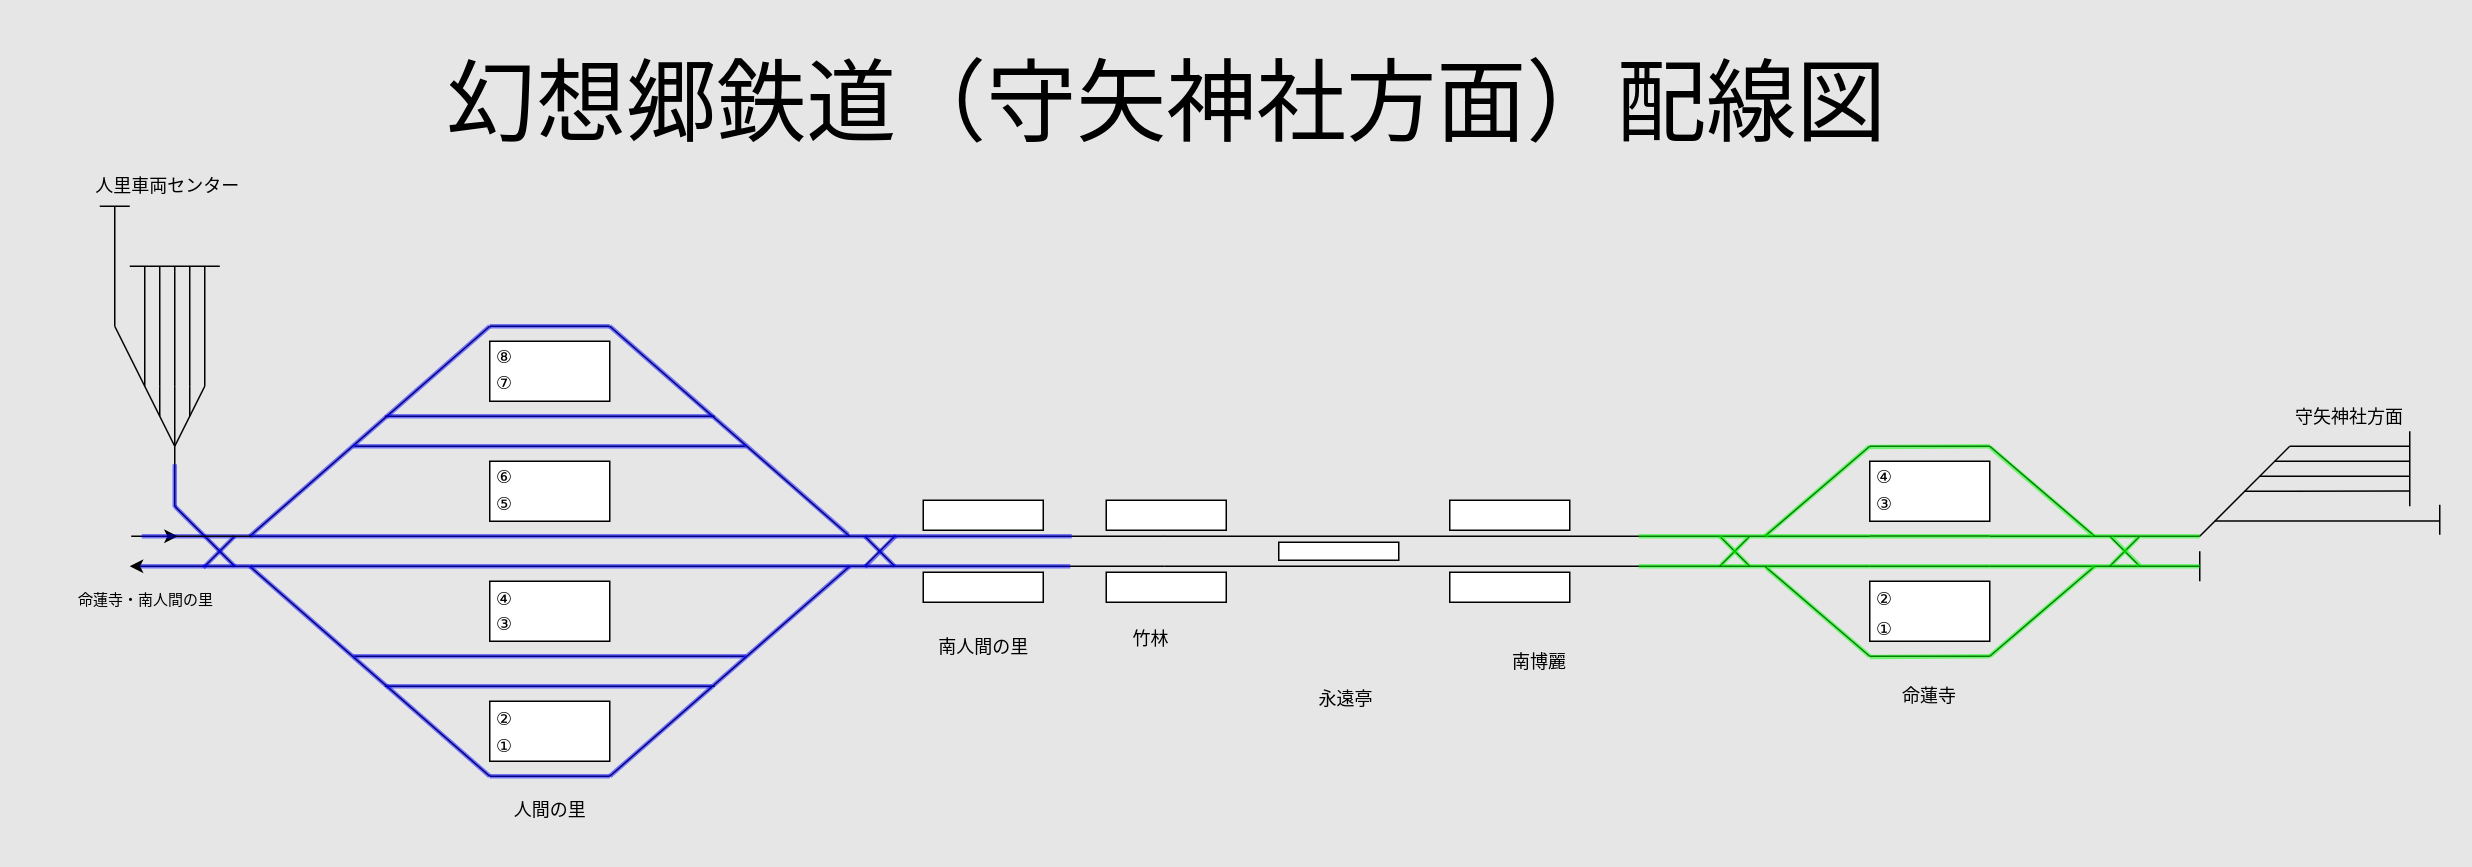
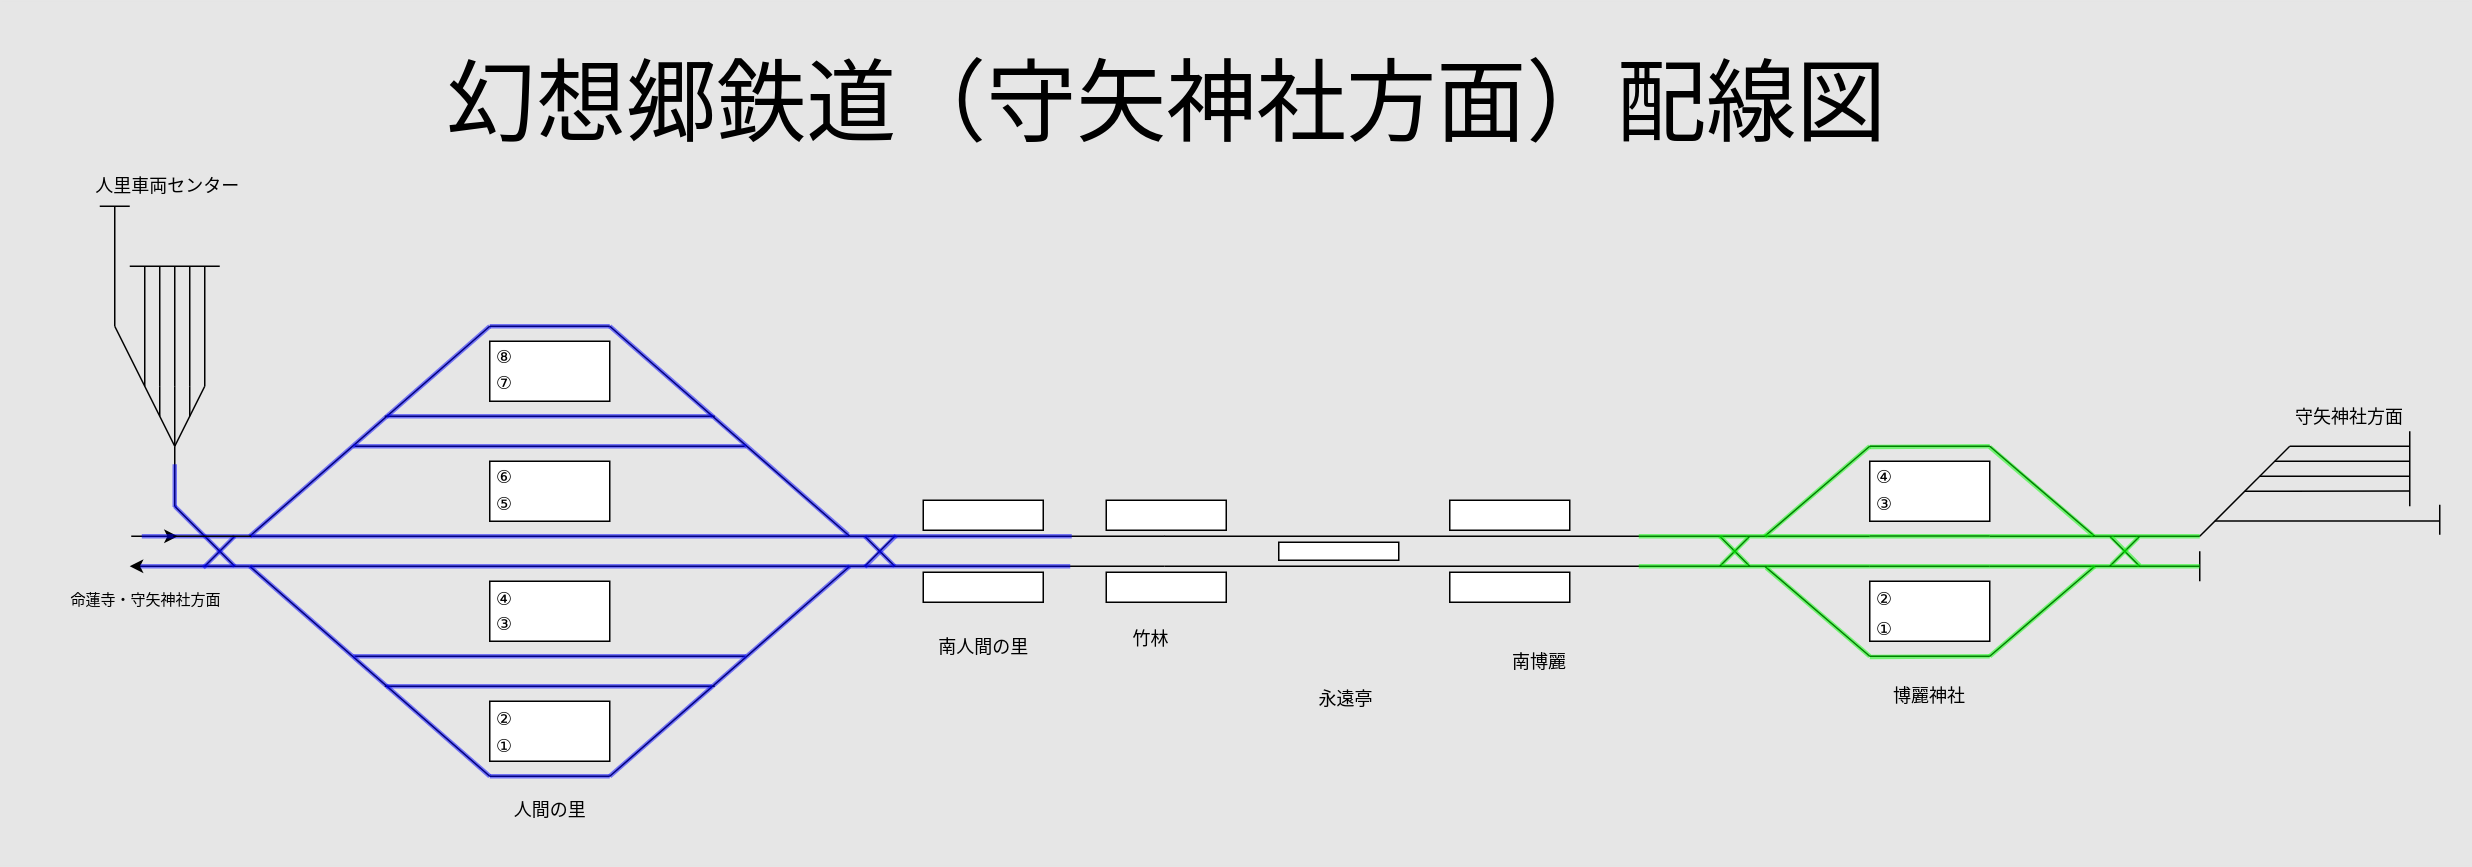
node "命蓮寺・南人間の里": label "命蓮寺・南人間の里" -> "命蓮寺・守矢神社方面"
node "命蓮寺": label "命蓮寺" -> "博麗神社"
